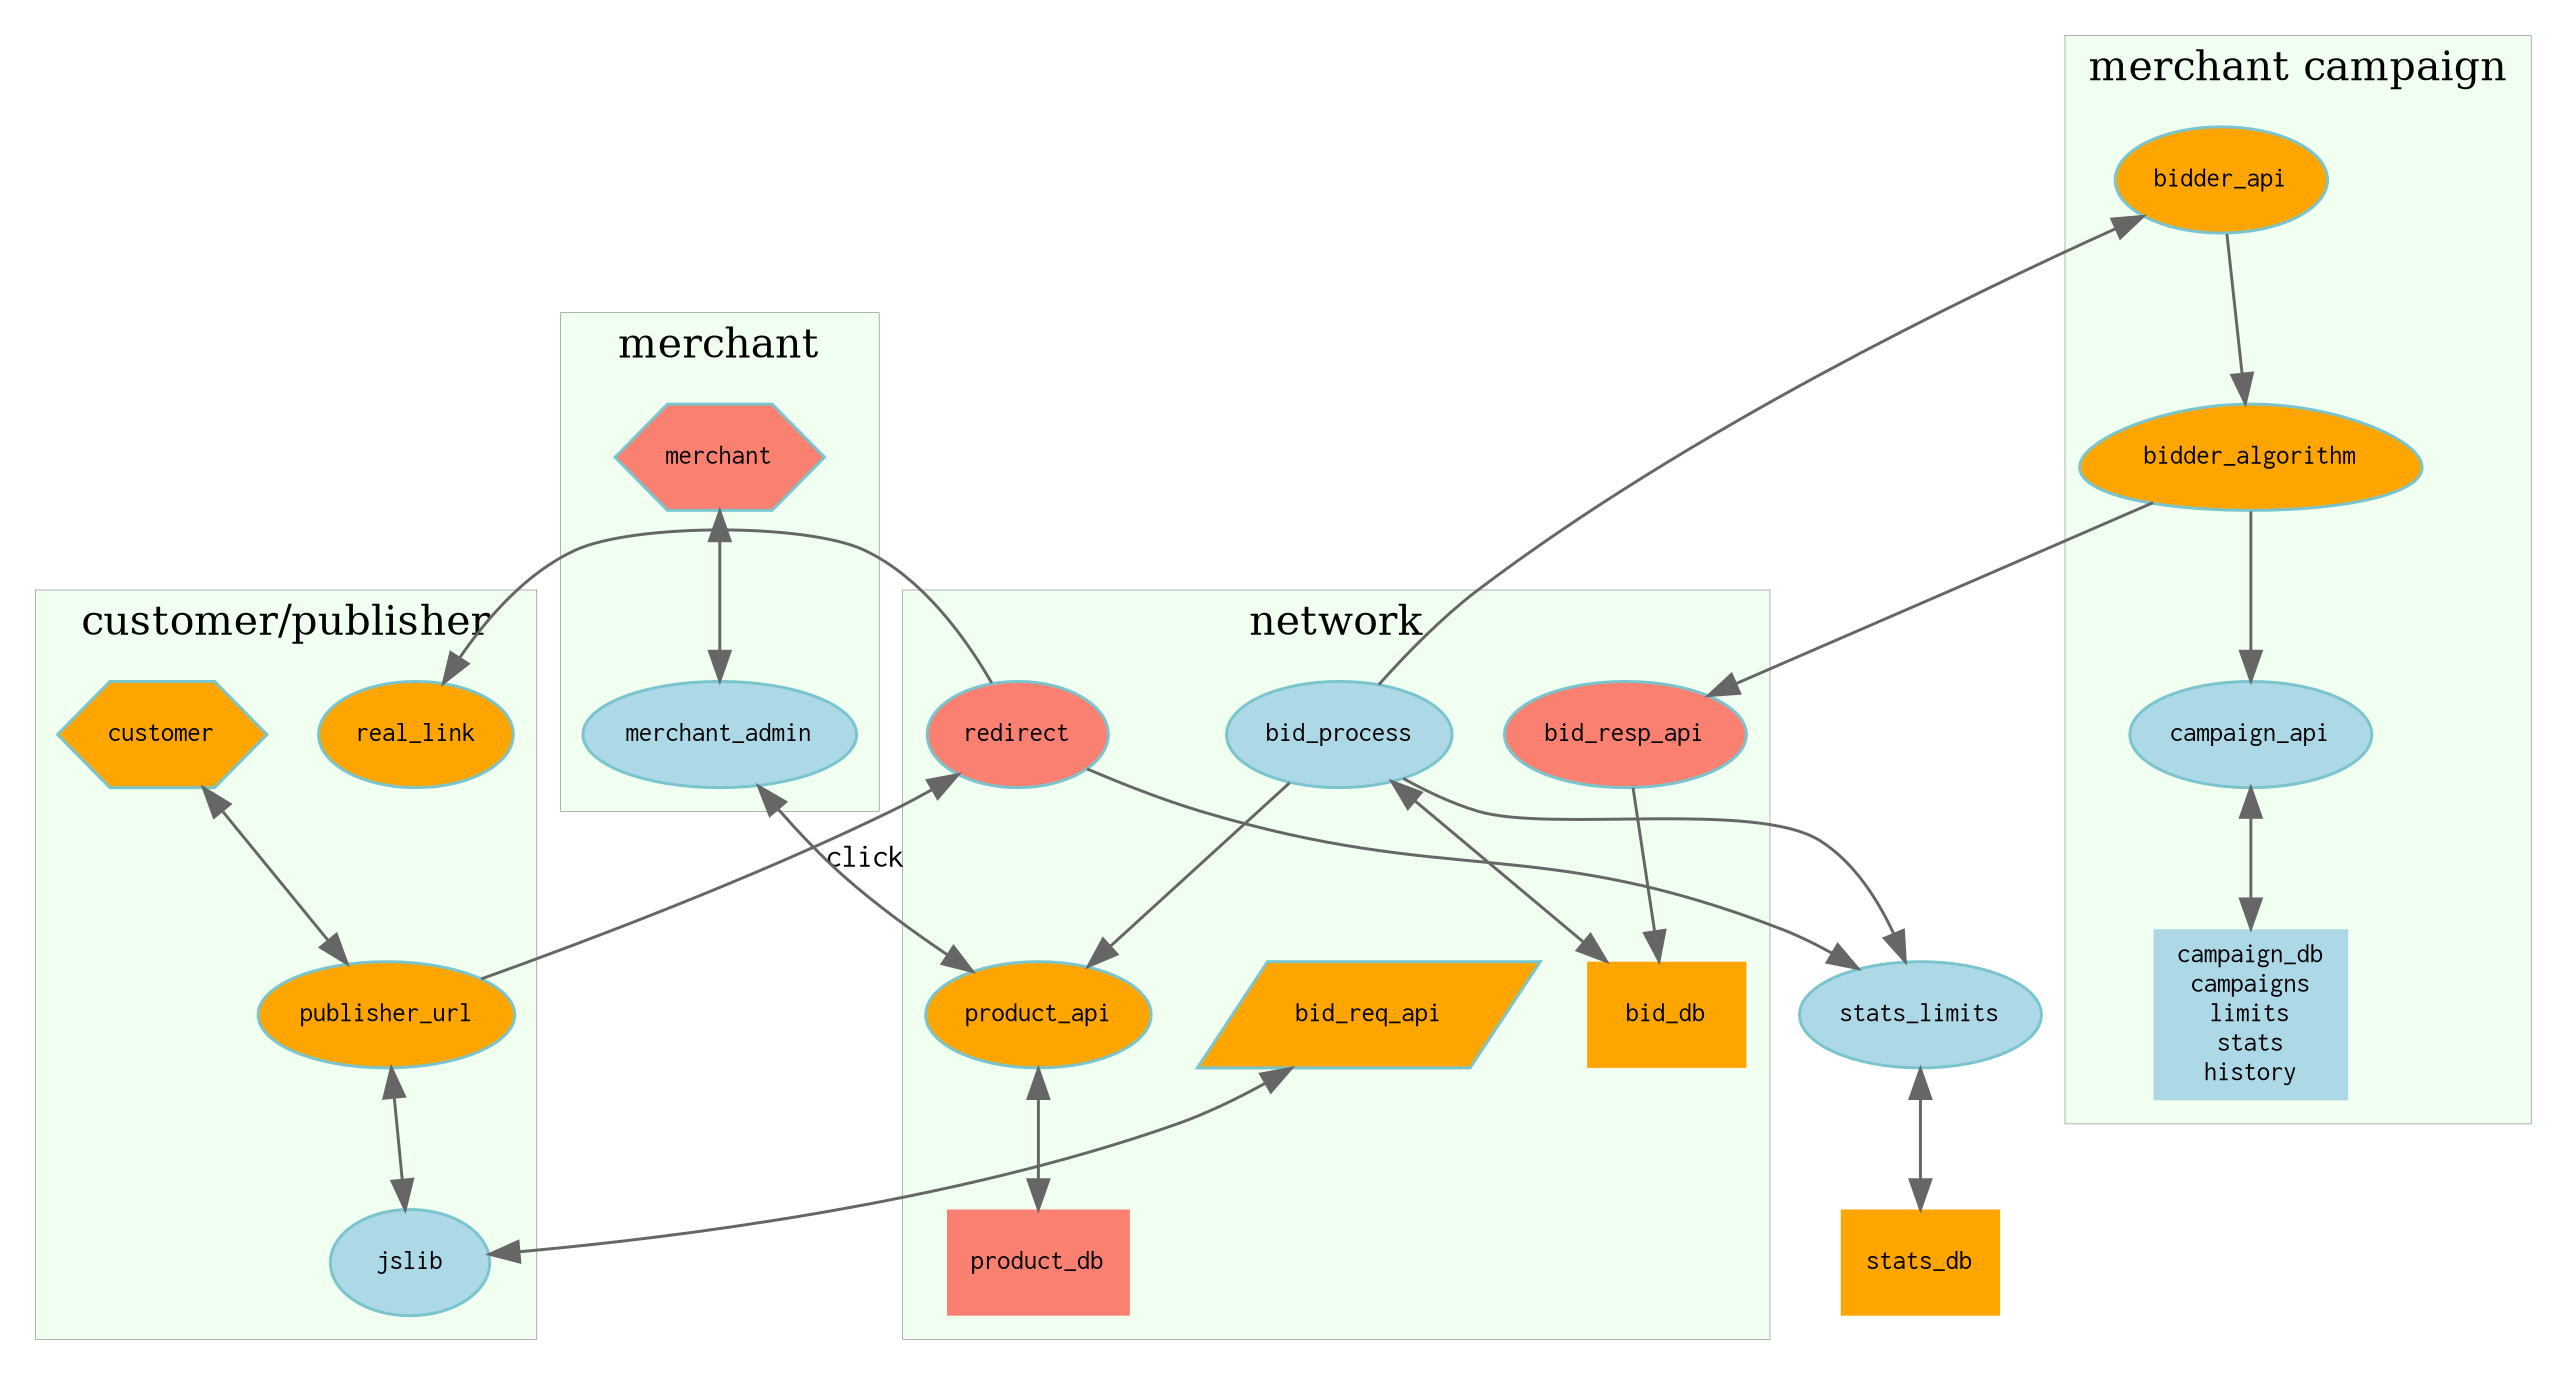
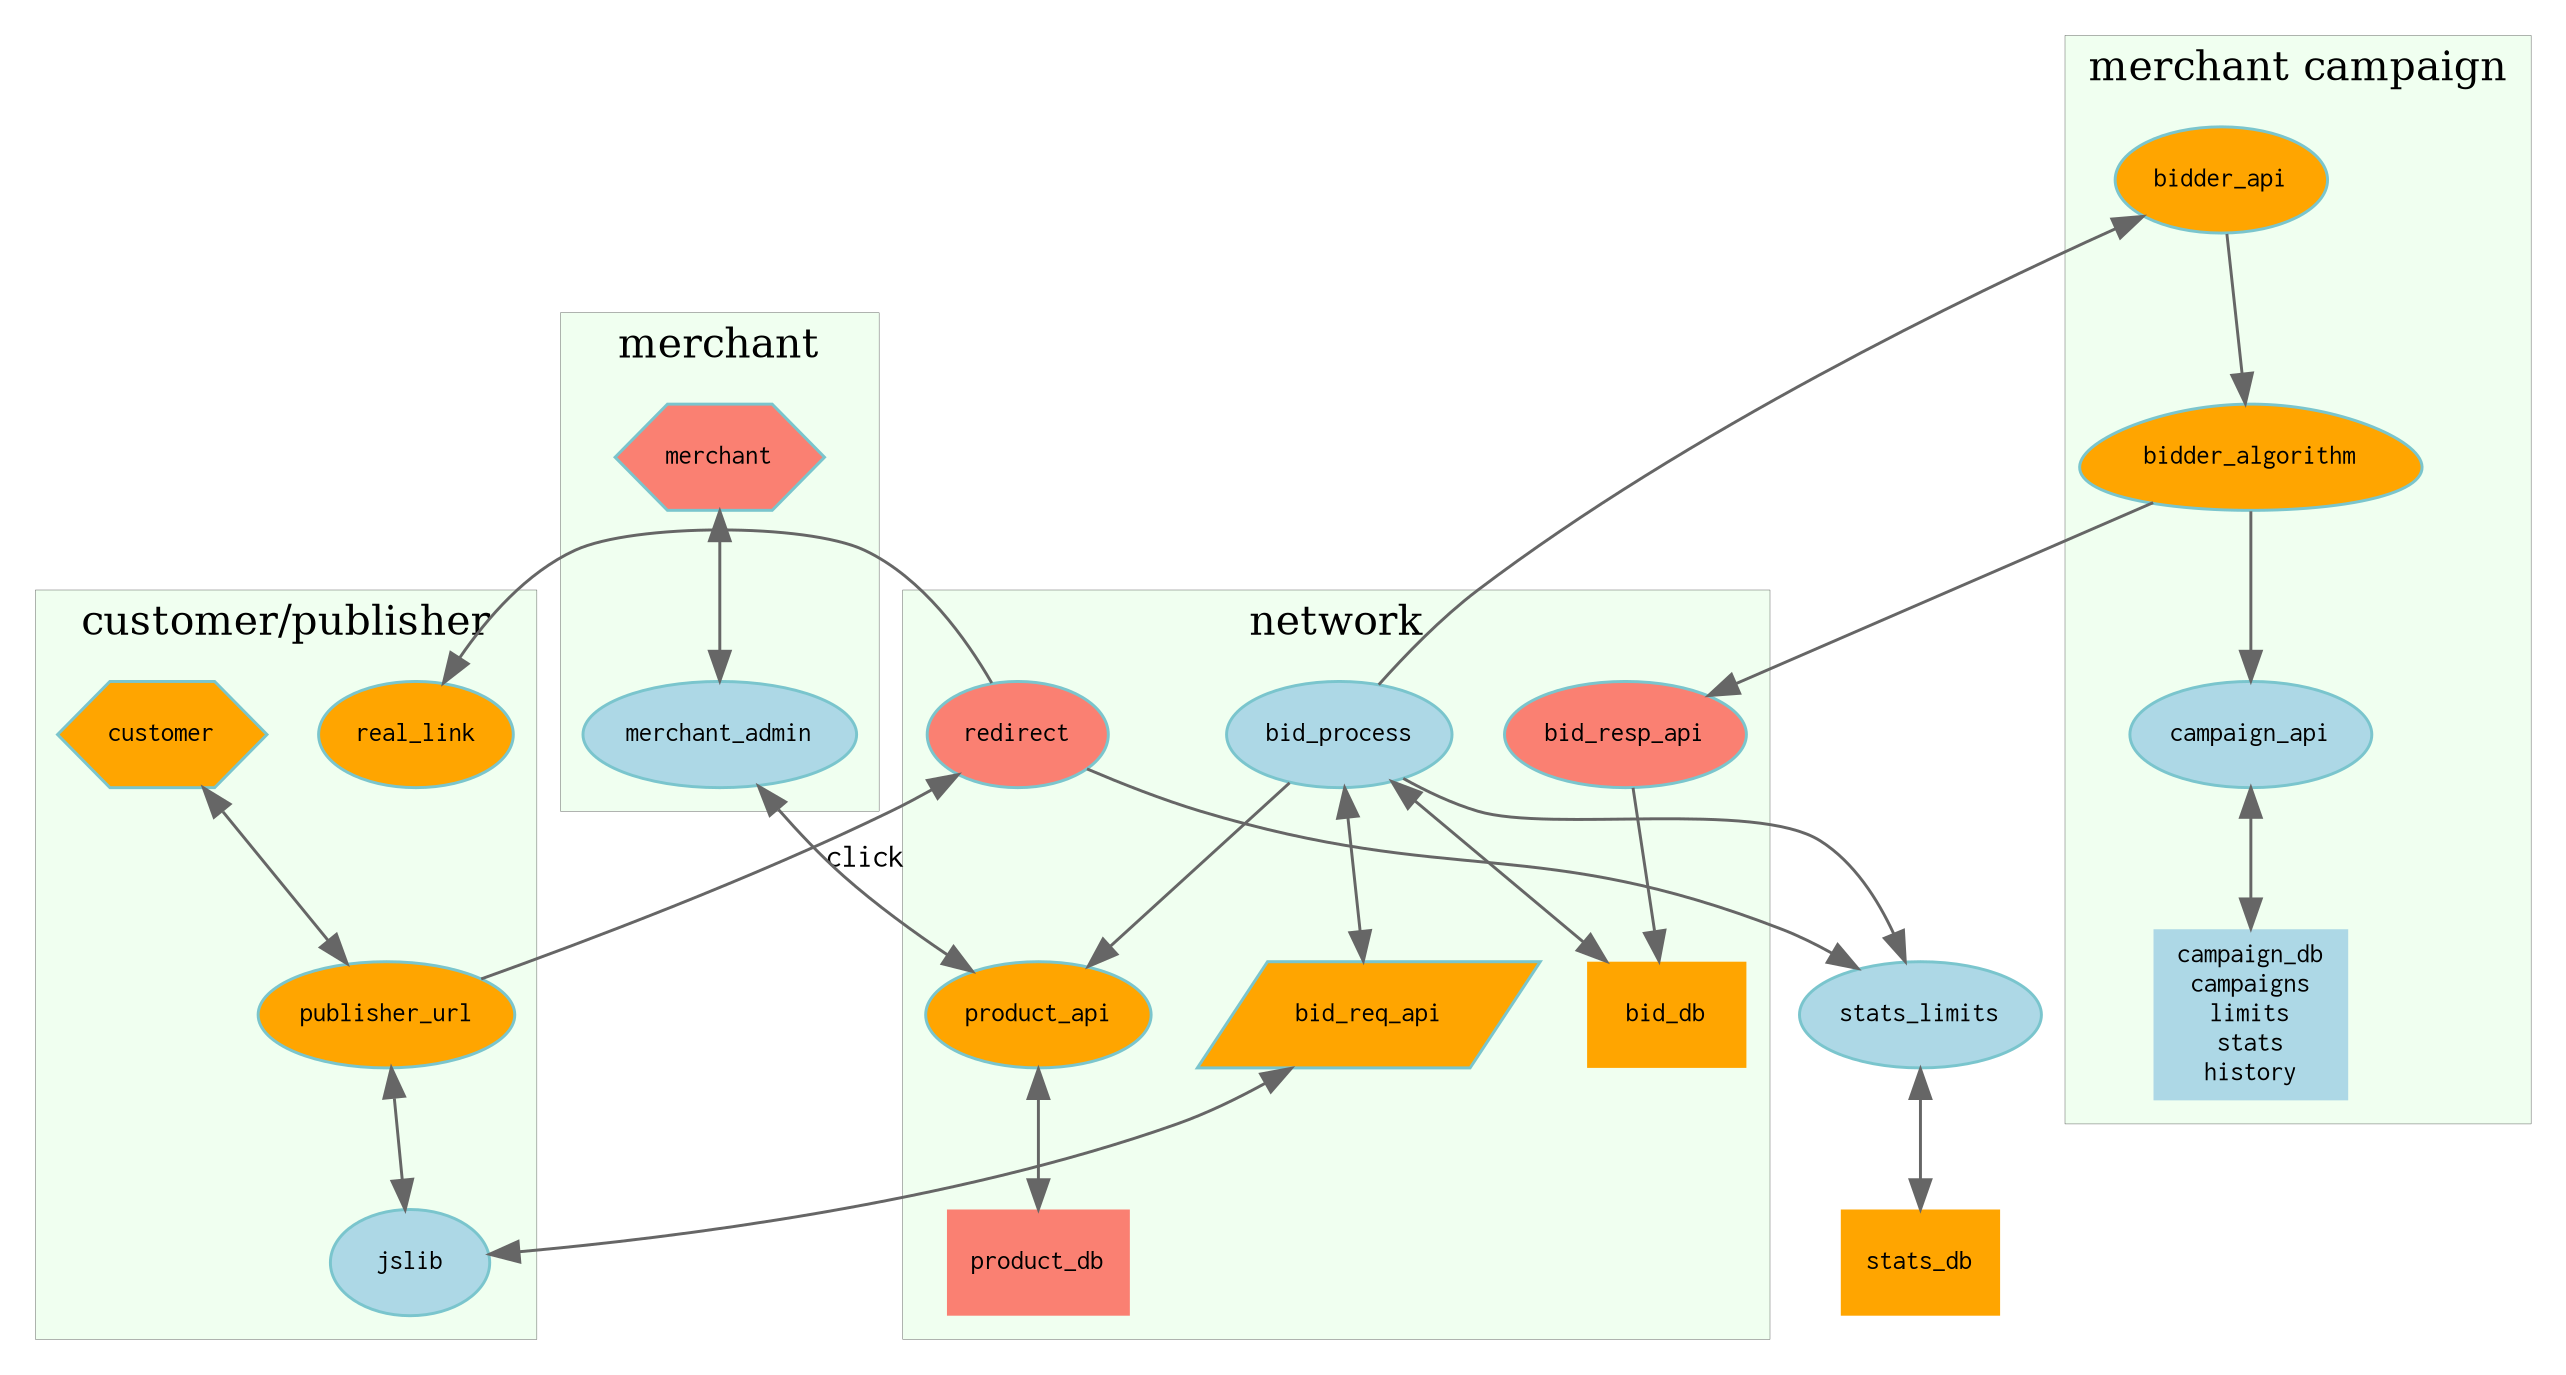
edge "bid_process" -- "bid_req_api": added
